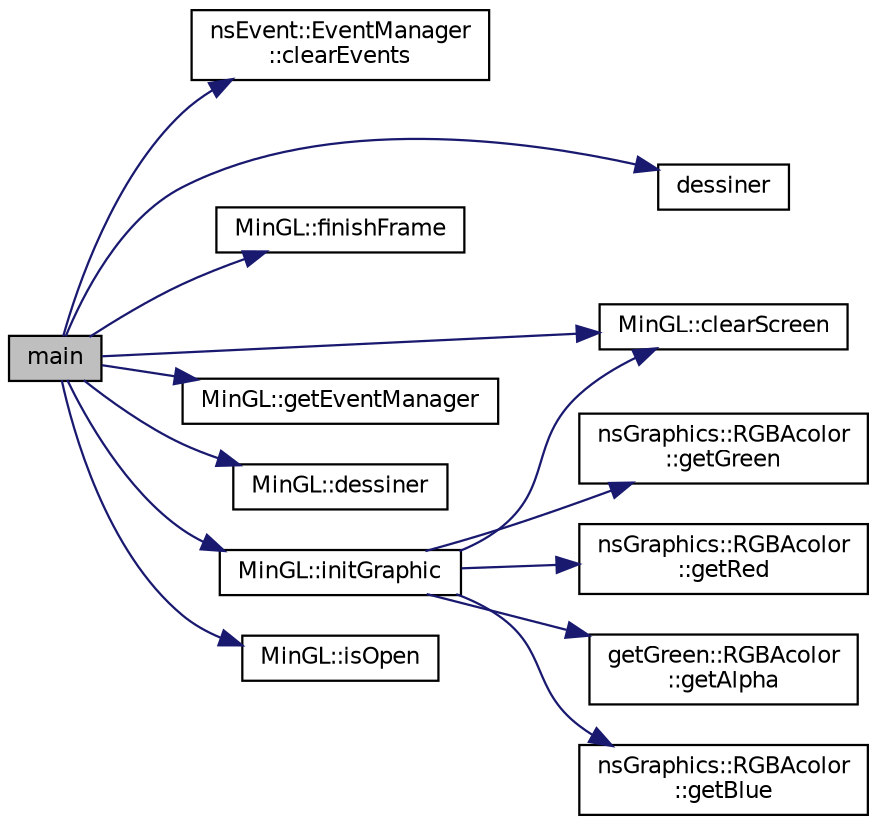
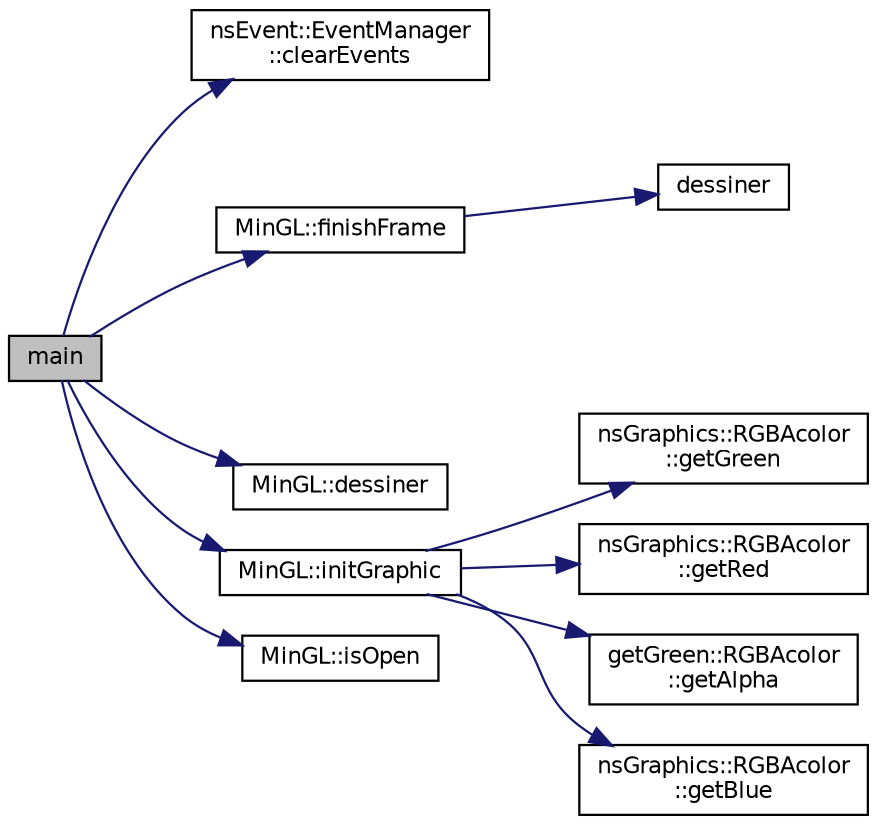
edge "main" -> "dessiner": now "MinGL::finishFrame" -> "dessiner"
node "MinGL::clearScreen": removed
node "MinGL::getEventManager": removed
